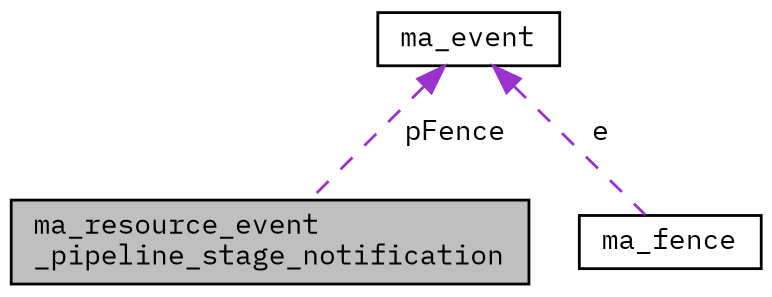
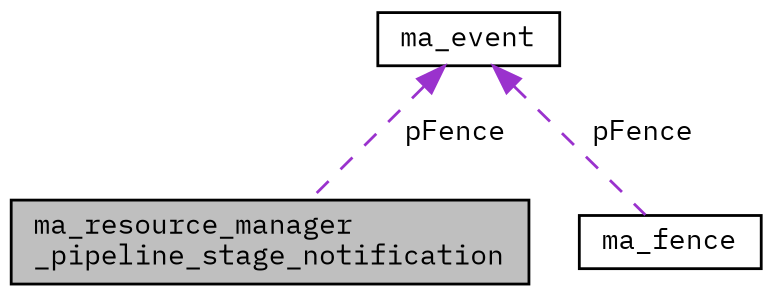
edge "ma_fence" -> "ma_event": label " e" -> " pFence"
node "ma_resource_event _pipeline_stage_notification": label "ma_resource_event _pipeline_stage_notification" -> "ma_resource_manager _pipeline_stage_notification"
